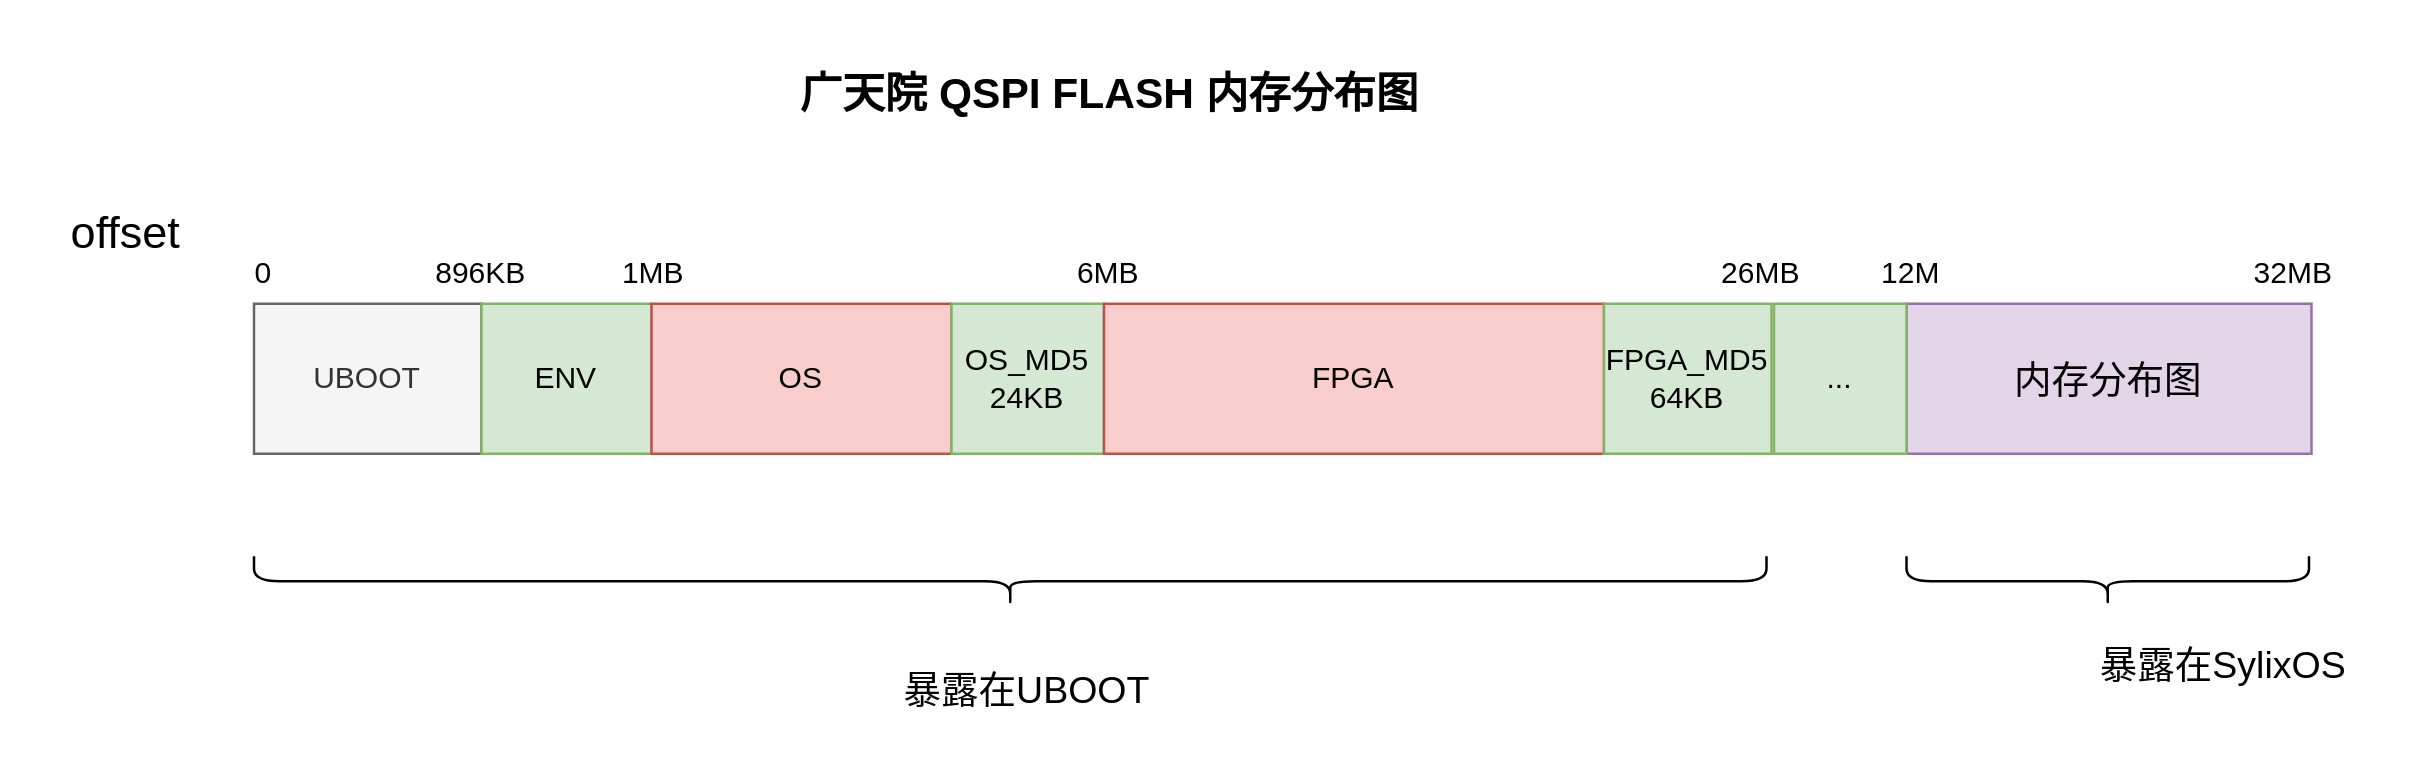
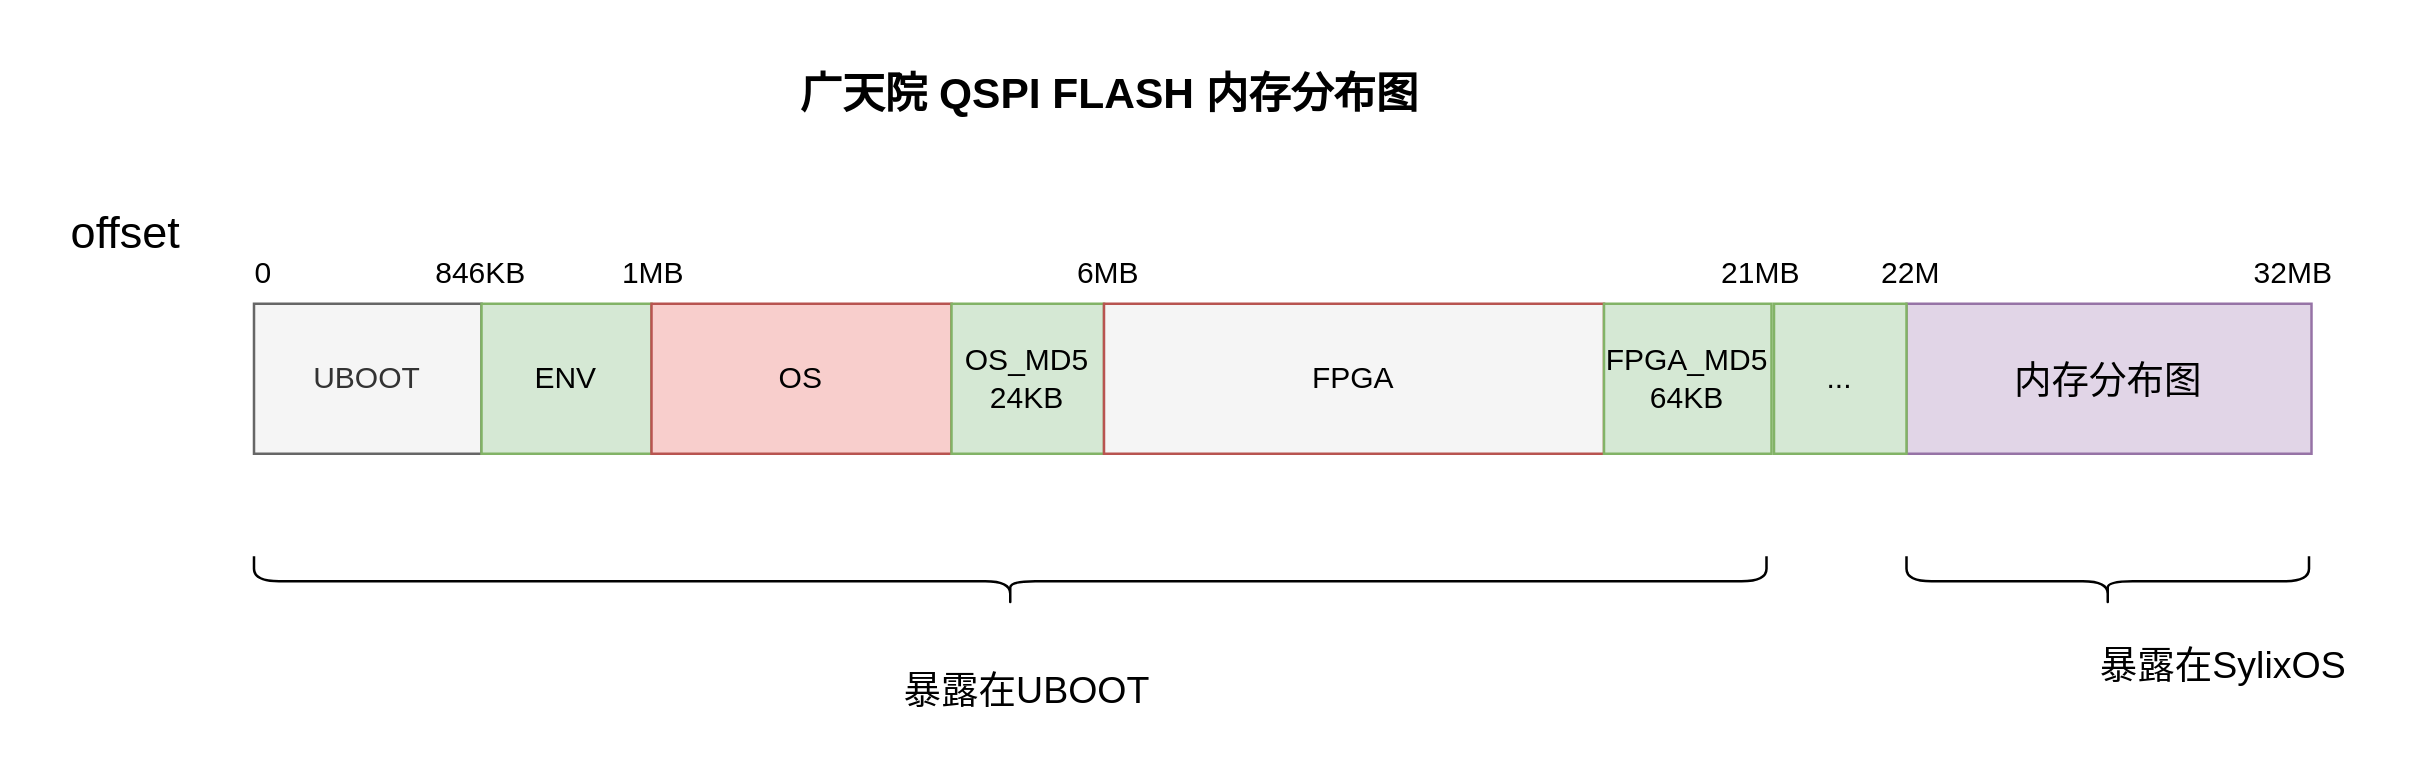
node "896KB": label "896KB" -> "846KB"
node "26MB": label "26MB" -> "21MB"
node "12M": label "12M" -> "22M"
node "FPGA": fillcolor #f8cecc -> #f5f5f5
